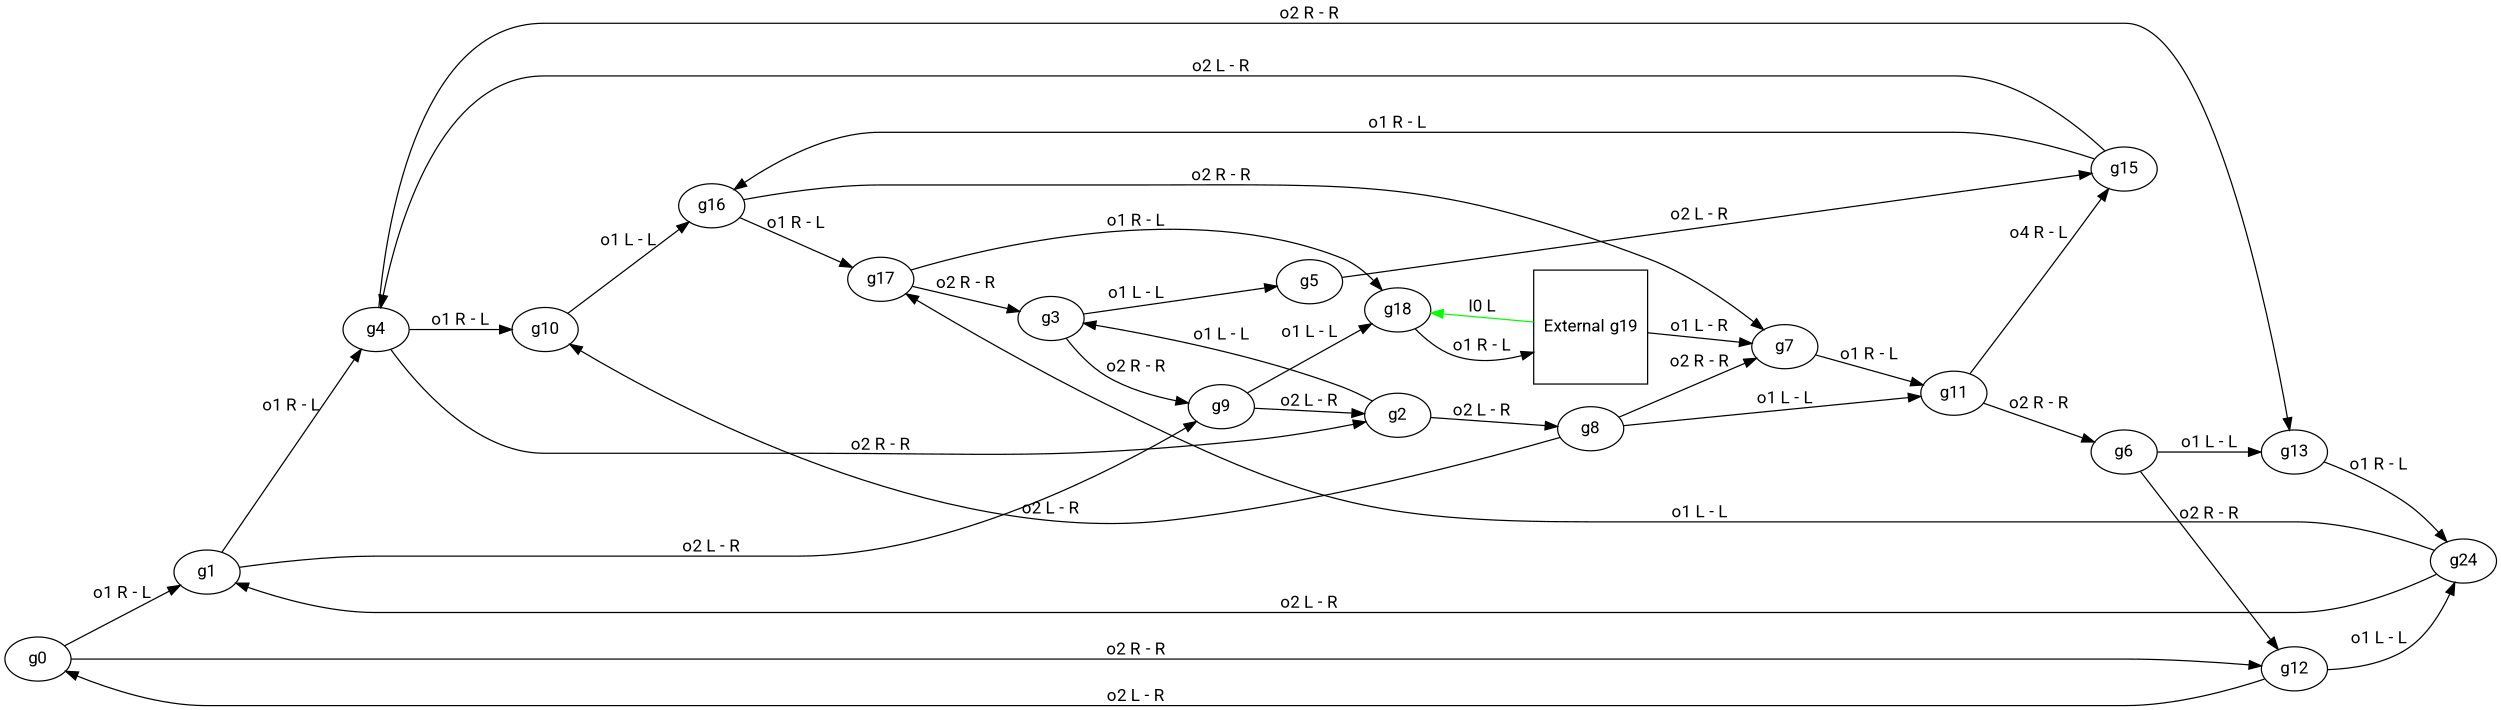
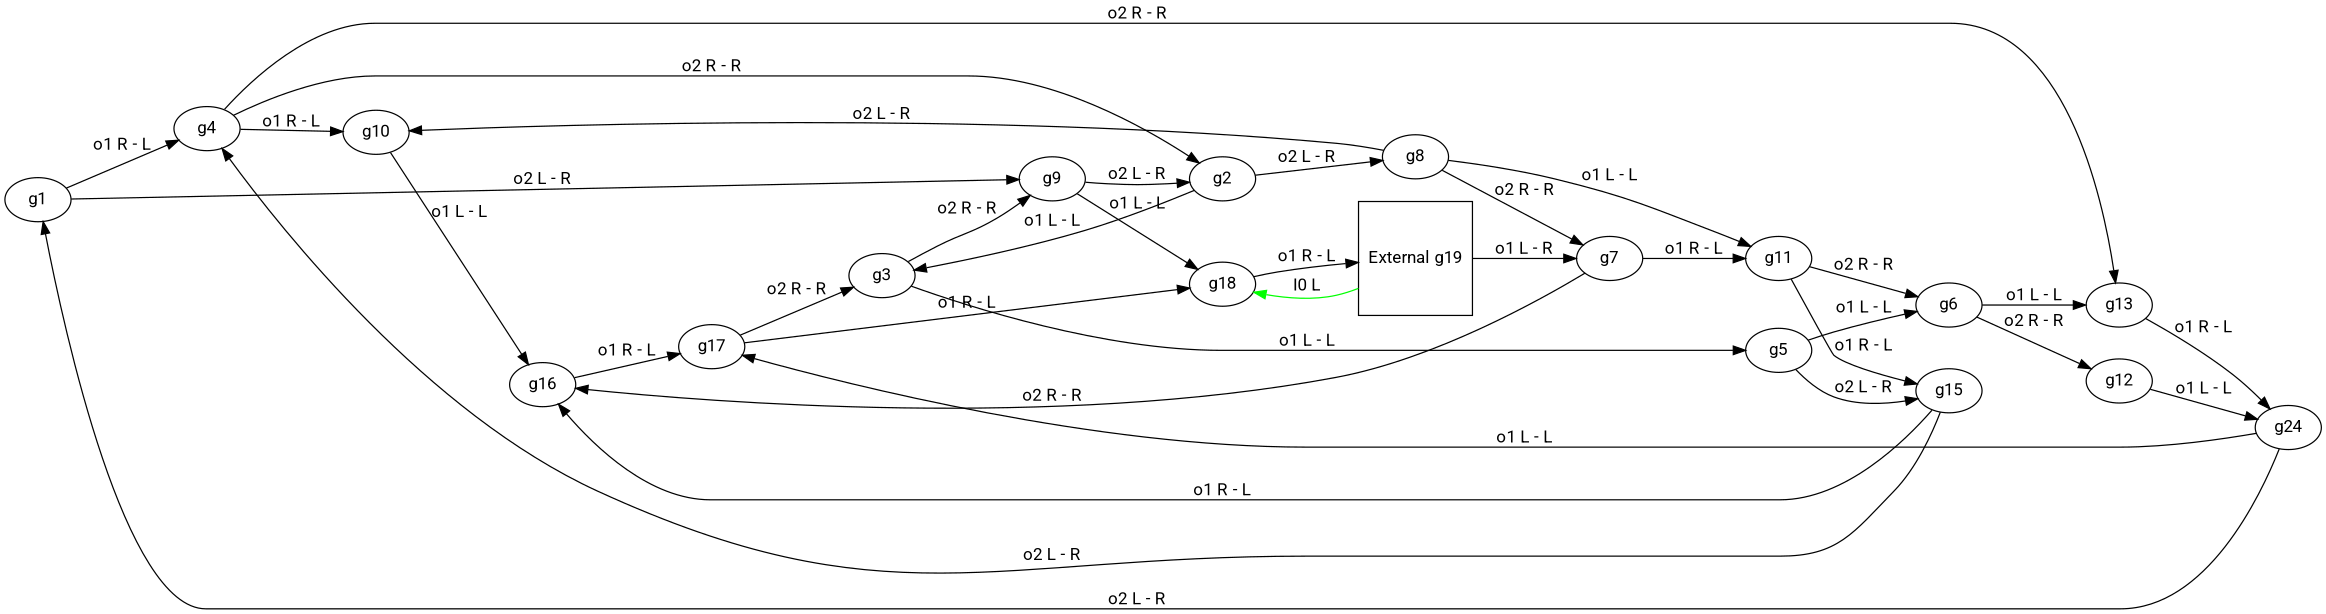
edge "g16" -> "g7": reversed
edge "g11" -> "g15": label "o4 R - L" -> "o1 R - L"
edge "g5" -> "g6": added, label "o1 L - L"
node "g0": removed
